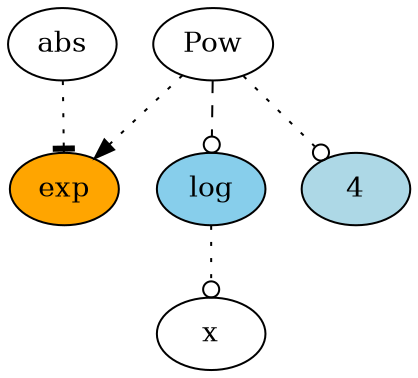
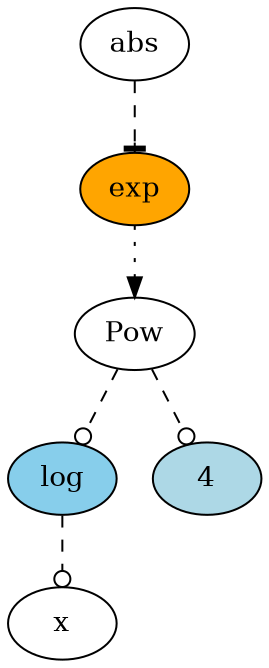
edge "Pow" -> "exp": reversed
edge "Pow" -> "4": style dotted -> dashed
edge "abs" -> "exp": style dotted -> dashed
edge "log" -> "x": style dotted -> dashed
